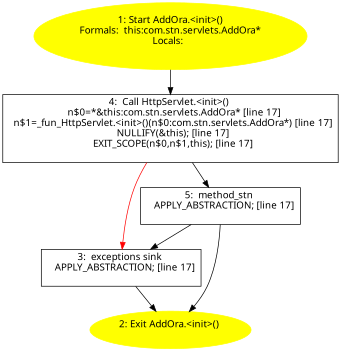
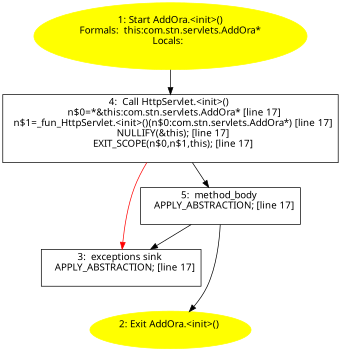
node "5:  method_stn APPLY_ABSTRACTION; [line 17]": label "5:  method_stn APPLY_ABSTRACTION; [line 17]" -> "5:  method_body APPLY_ABSTRACTION; [line 17]"
edge "3:  exceptions sink APPLY_ABSTRACTION; [line 17]" -> "2: Exit AddOra.<init>()": removed
